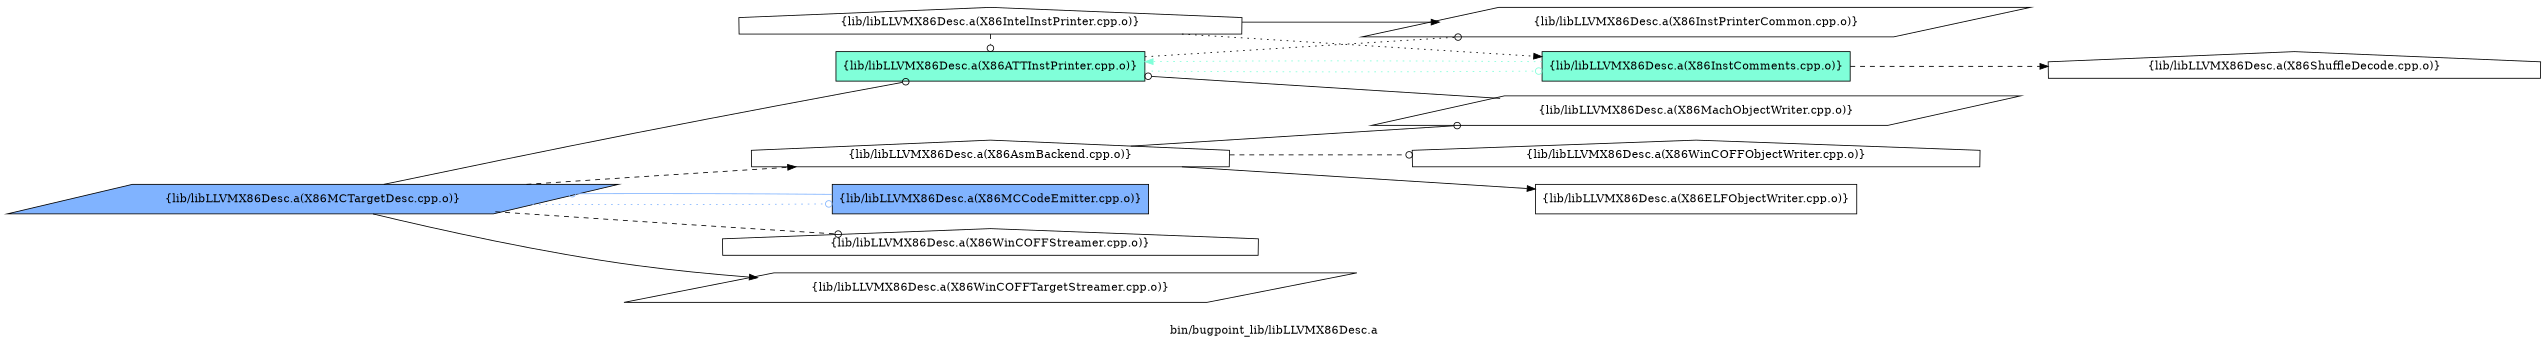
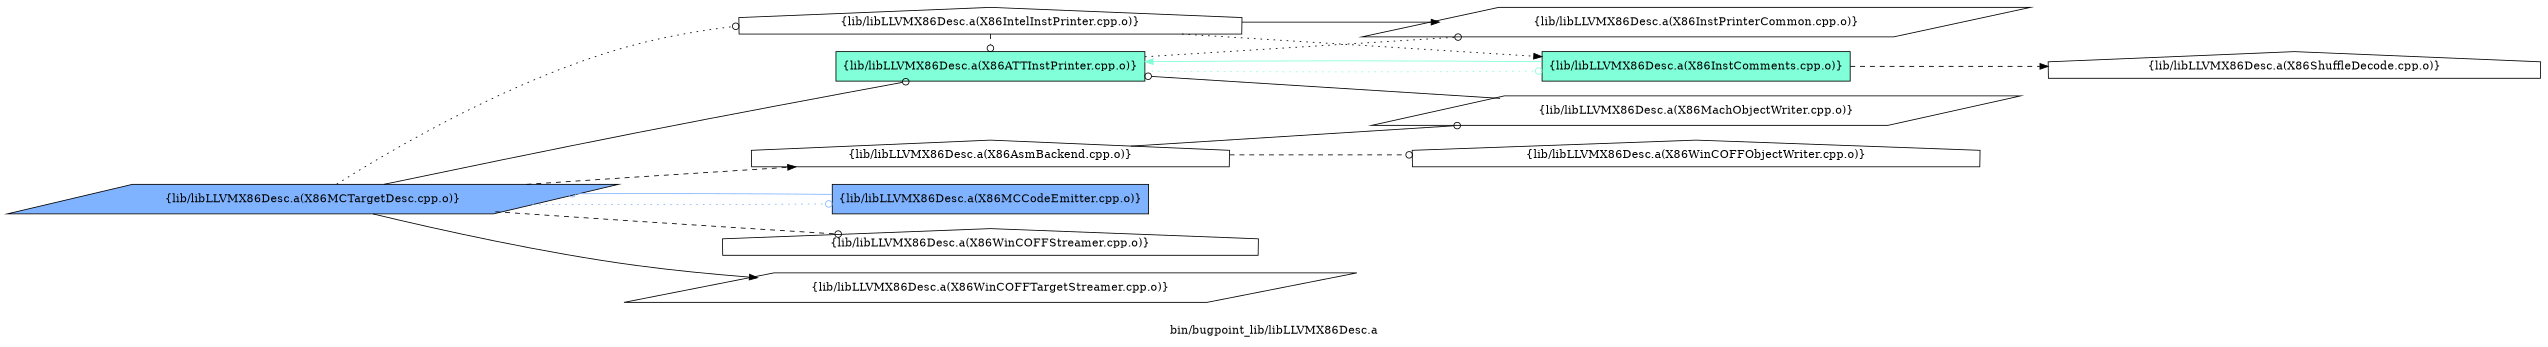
edge "{lib/libLLVMX86Desc.a(X86InstComments.cpp.o)}" -> "{lib/libLLVMX86Desc.a(X86ATTInstPrinter.cpp.o)}": style dotted -> solid
edge "{lib/libLLVMX86Desc.a(X86MCTargetDesc.cpp.o)}" -> "{lib/libLLVMX86Desc.a(X86IntelInstPrinter.cpp.o)}": added
node "{lib/libLLVMX86Desc.a(X86ELFObjectWriter.cpp.o)}": removed
